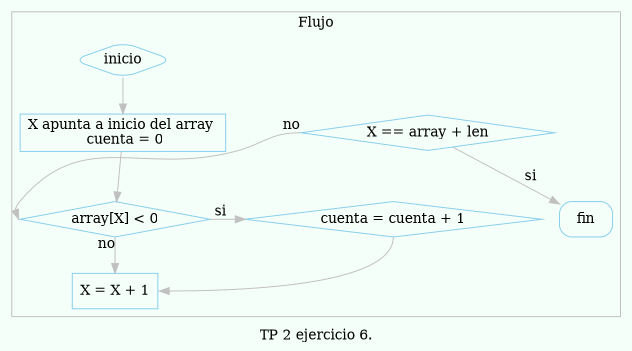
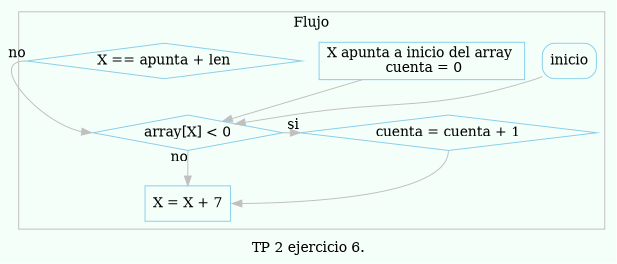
node "inicio": shape diamond -> box
edge "inicio" -> "X apunta a inicio del array cuenta = 0": now "inicio" -> "array[X] < 0"
node "X == array + len": label "X == array + len" -> "X == apunta + len"
node "fin": removed
node "X = X + 1": label "X = X + 1" -> "X = X + 7"
